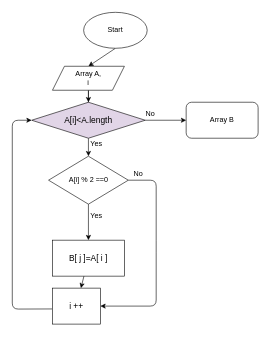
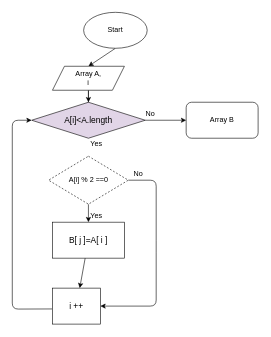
edge "A[i]<A.length" -> "A[i] % 2 ==0": removed
node "A[i] % 2 ==0": style solid -> dashed
node "B[ j ]=A[ i ]": moved (89, 258) -> (89, 240)
